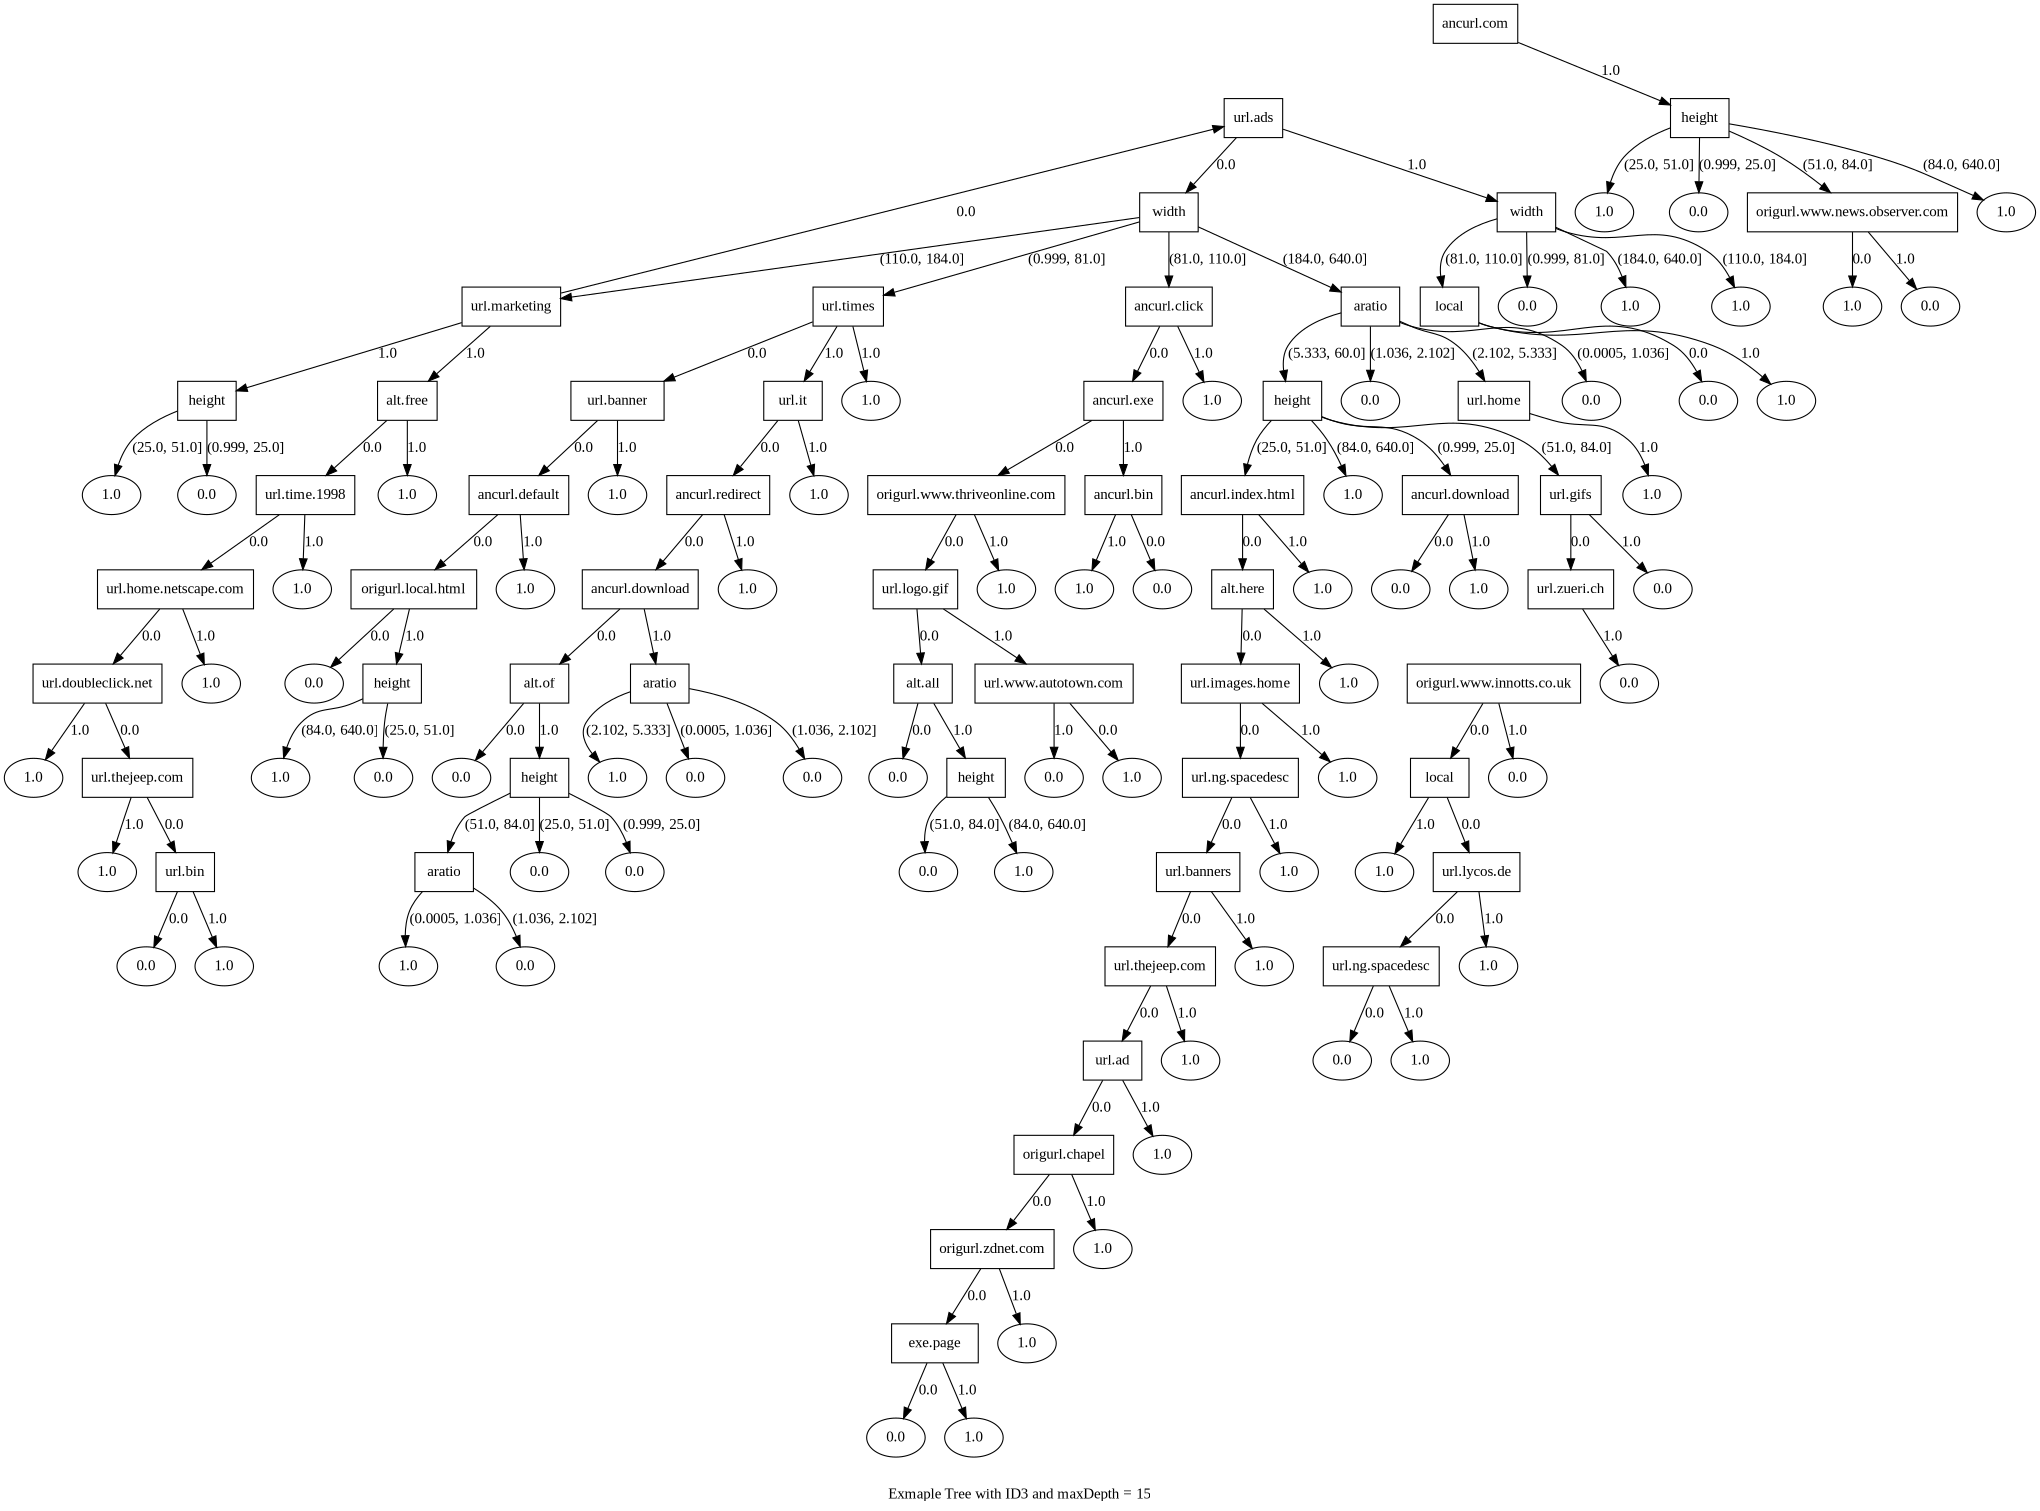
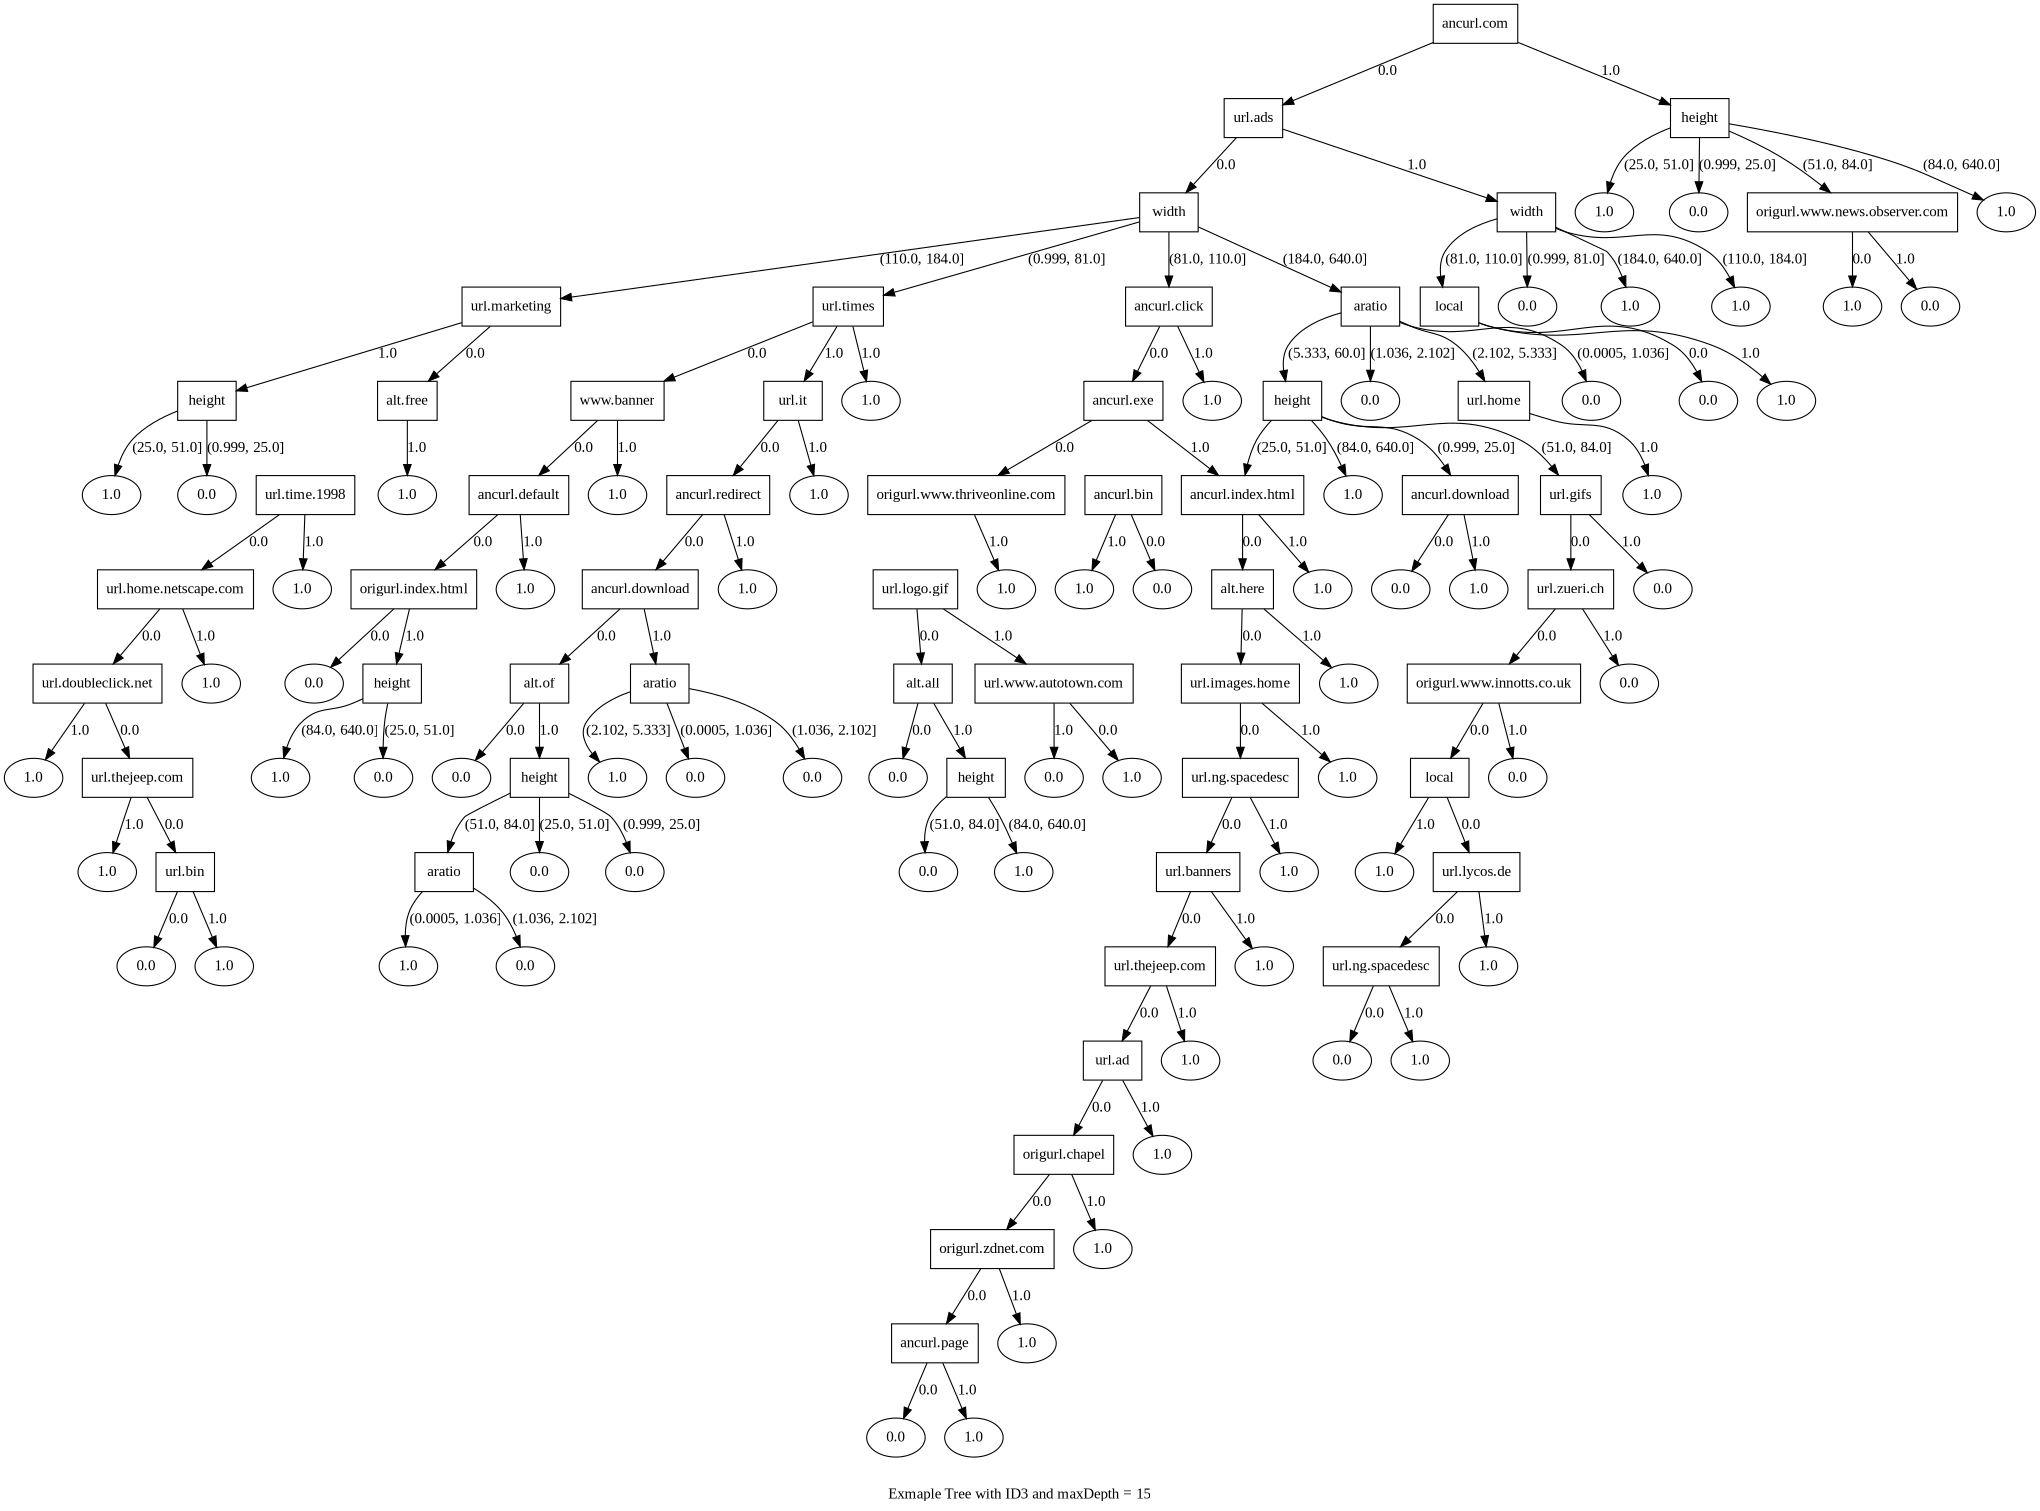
edge "url.marketing" -> "url.ads": now "ancurl.com" -> "url.ads"
edge "url.marketing" -> "alt.free": label "1.0" -> "0.0"
node "url.banner": label "url.banner" -> "www.banner"
edge "ancurl.exe" -> "ancurl.bin": now "ancurl.exe" -> "ancurl.index.html"
edge "alt.free" -> "url.time.1998": removed, label "0.0"
edge "origurl.www.thriveonline.com" -> "url.logo.gif": removed, label "0.0"
node "origurl.local.html": label "origurl.local.html" -> "origurl.index.html"
edge "url.zueri.ch" -> "origurl.www.innotts.co.uk": added, label "0.0"
node "exe.page": label "exe.page" -> "ancurl.page"
